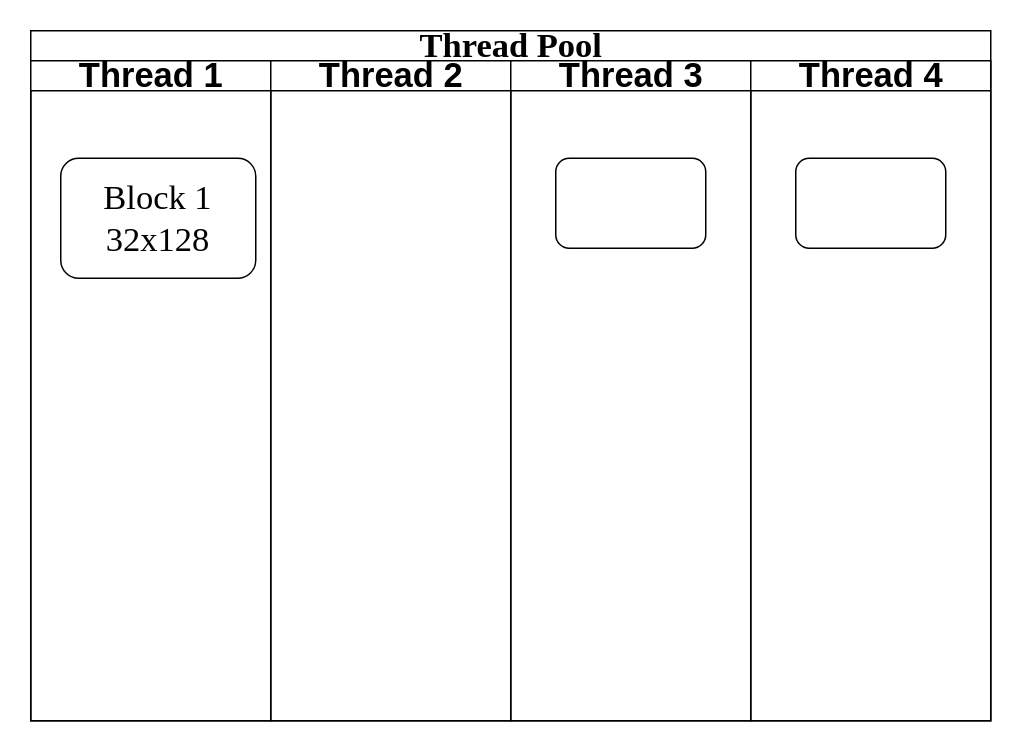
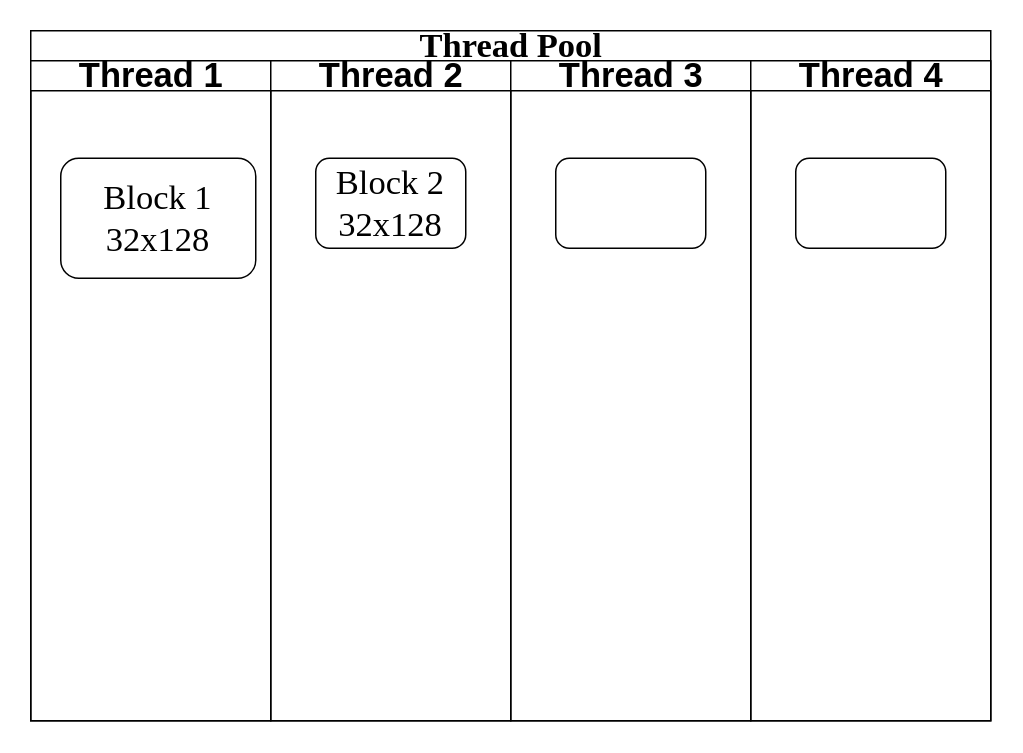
node "Block 2 32x128": added
